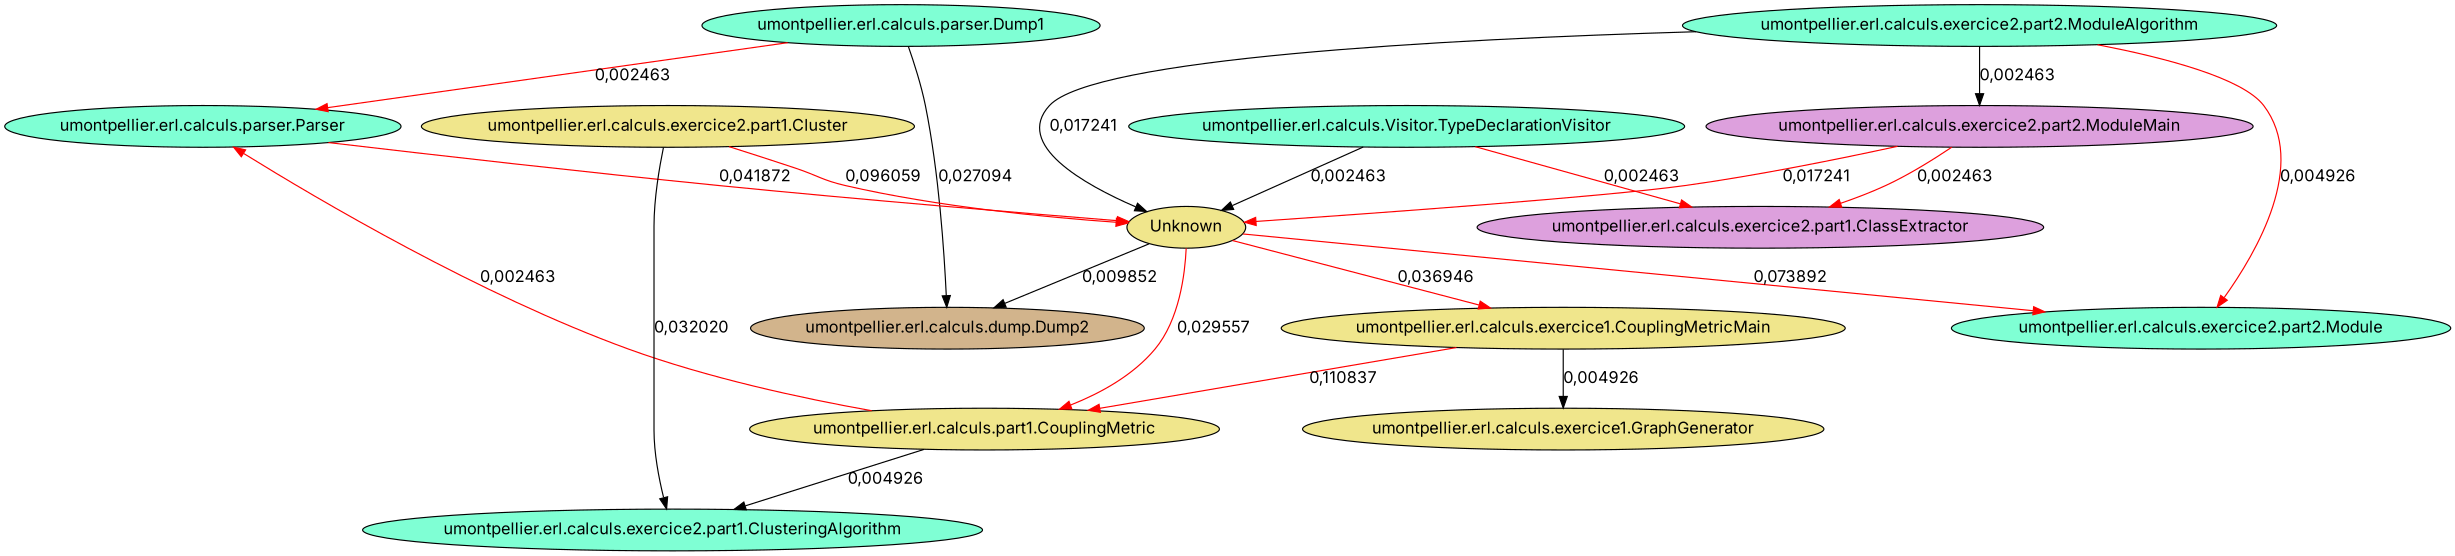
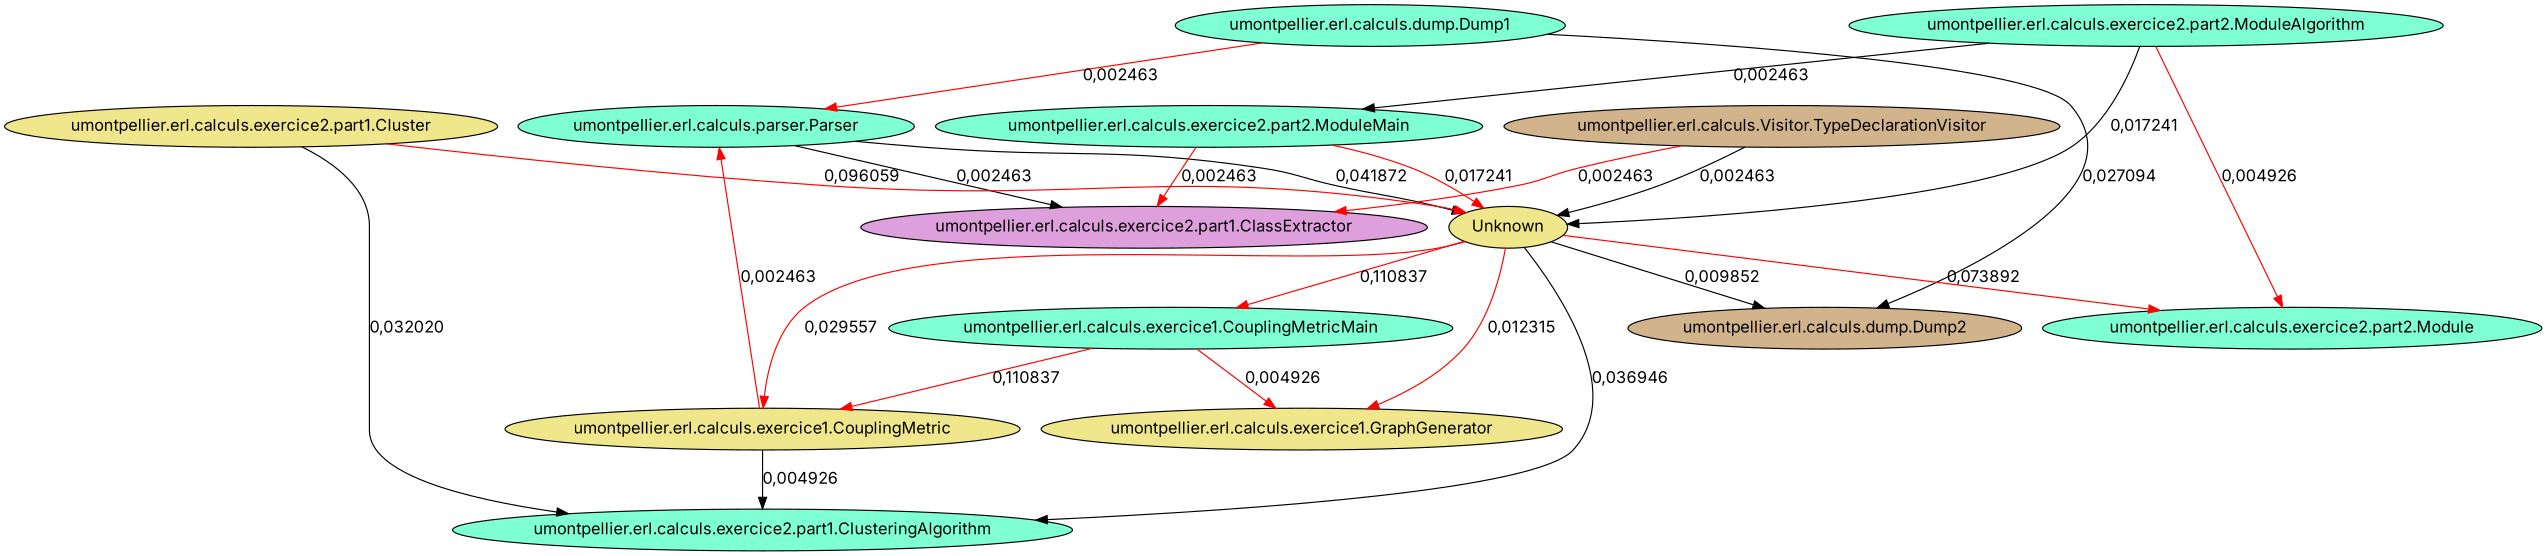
node "umontpellier.erl.calculs.parser.Dump1": label "umontpellier.erl.calculs.parser.Dump1" -> "umontpellier.erl.calculs.dump.Dump1"
node "umontpellier.erl.calculs.Visitor.TypeDeclarationVisitor": fillcolor aquamarine -> tan
node "umontpellier.erl.calculs.exercice2.part2.ModuleMain": fillcolor plum -> aquamarine
edge "umontpellier.erl.calculs.parser.Parser" -> "umontpellier.erl.calculs.exercice2.part1.ClassExtractor": added, label "0,002463"
edge "umontpellier.erl.calculs.parser.Parser" -> "Unknown": color red -> black
edge "Unknown" -> "umontpellier.erl.calculs.exercice1.CouplingMetricMain": label "0,036946" -> "0,110837"
node "umontpellier.erl.calculs.exercice1.CouplingMetricMain": fillcolor khaki -> aquamarine
edge "Unknown" -> "umontpellier.erl.calculs.exercice1.GraphGenerator": added, label "0,012315"
edge "umontpellier.erl.calculs.exercice1.CouplingMetricMain" -> "umontpellier.erl.calculs.exercice1.GraphGenerator": color black -> red
node "umontpellier.erl.calculs.part1.CouplingMetric": label "umontpellier.erl.calculs.part1.CouplingMetric" -> "umontpellier.erl.calculs.exercice1.CouplingMetric"
edge "Unknown" -> "umontpellier.erl.calculs.exercice2.part1.ClusteringAlgorithm": added, label "0,036946"
